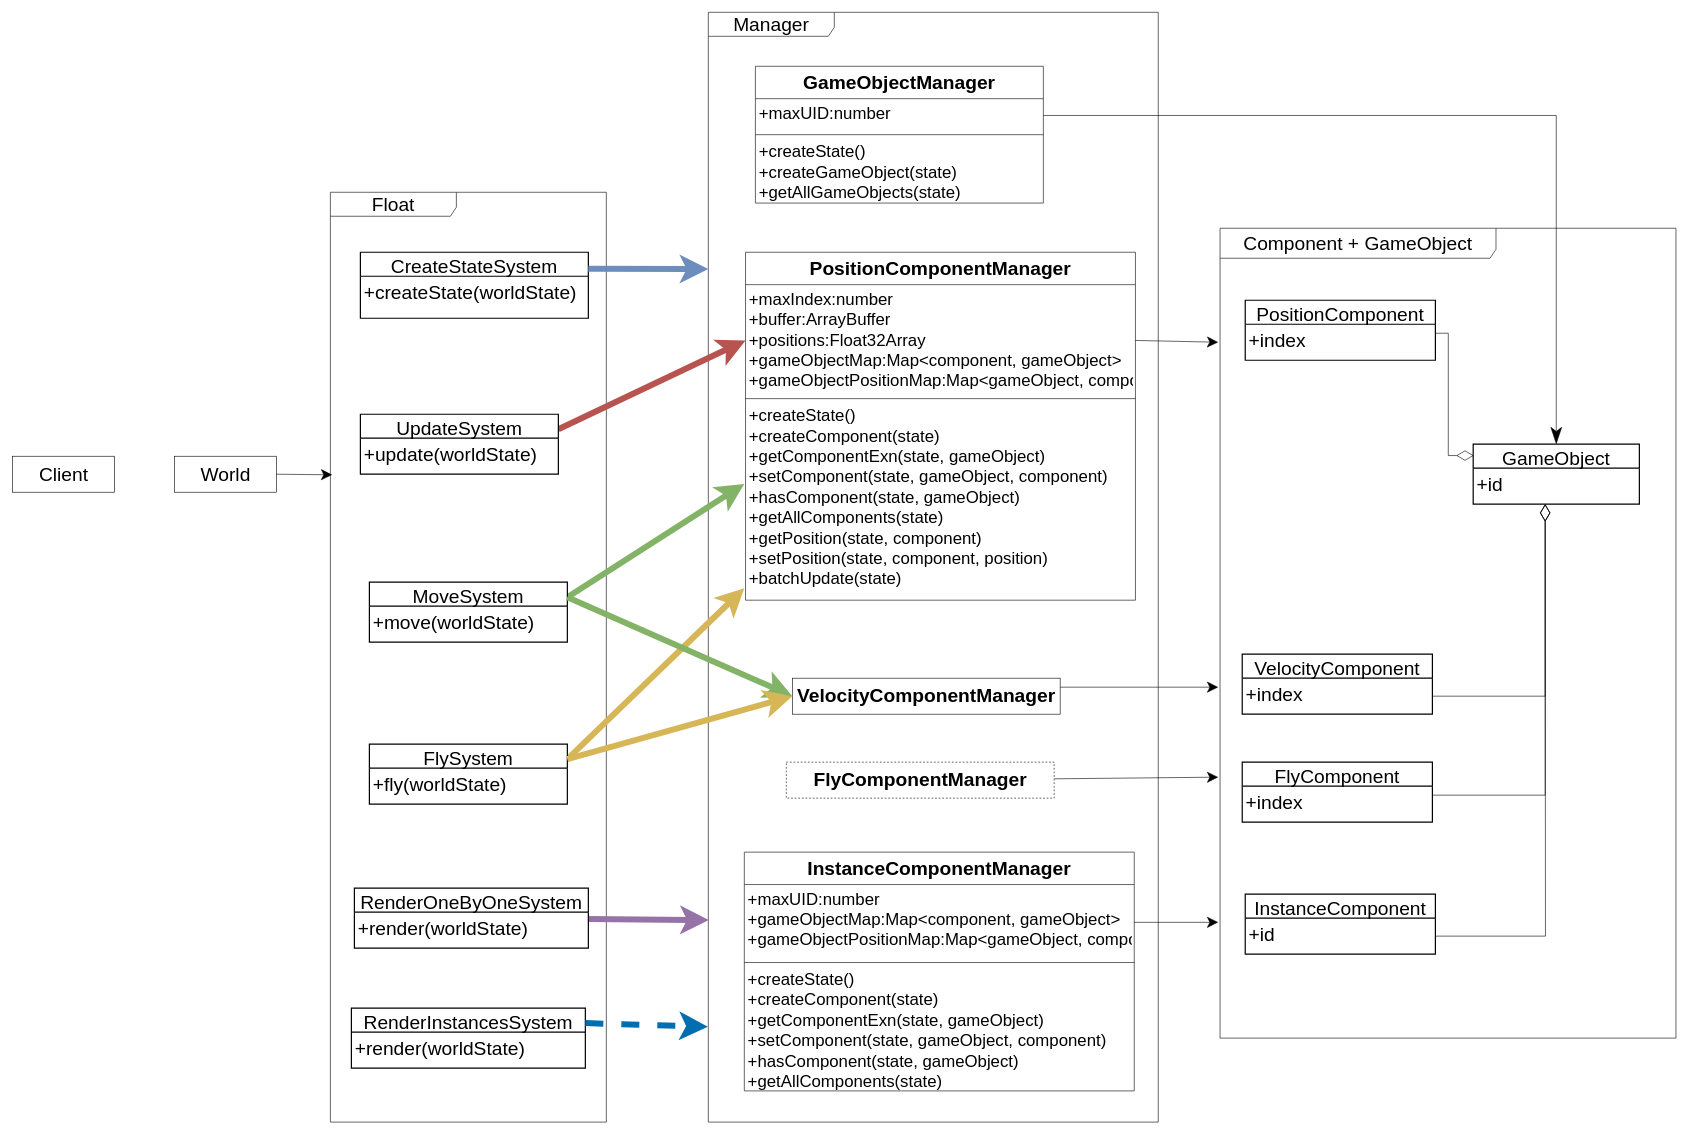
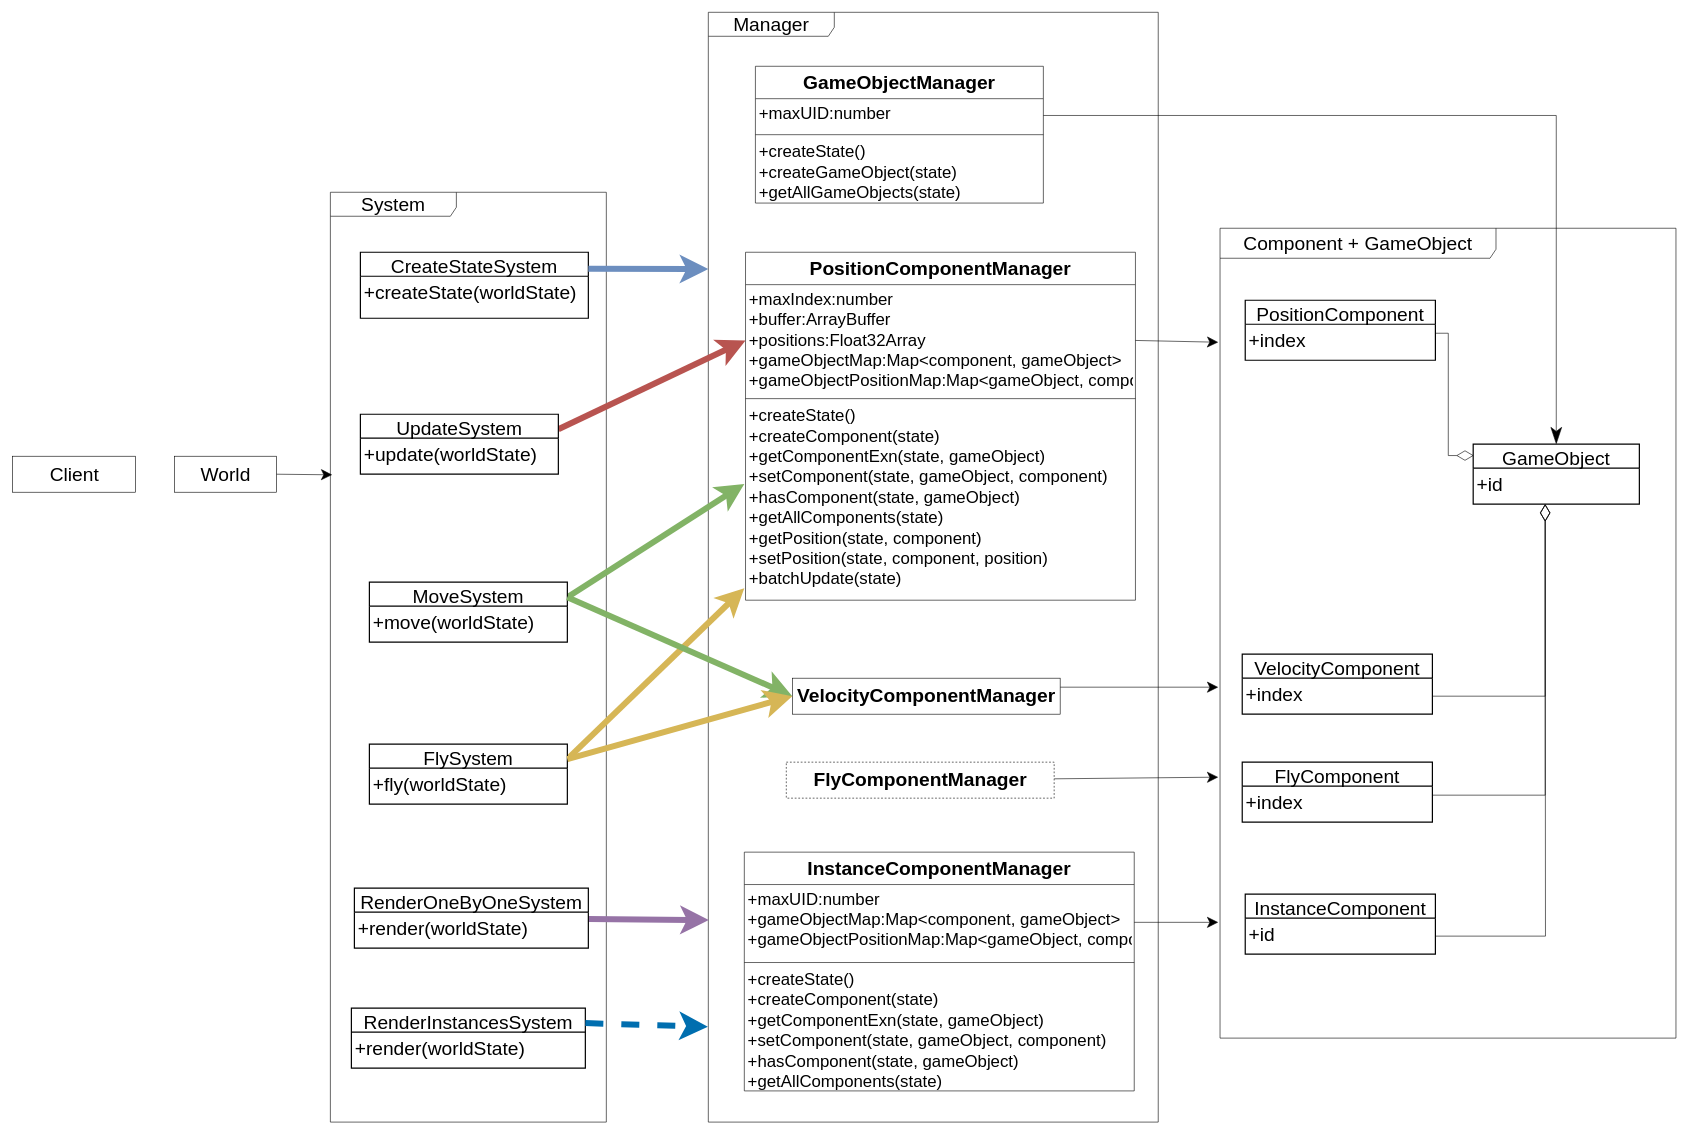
node "Float": label "Float" -> "System"
node "Client": size 102x36 -> 123x36
